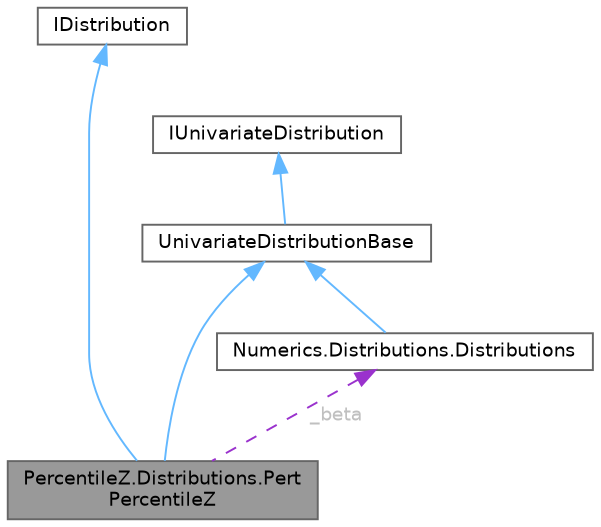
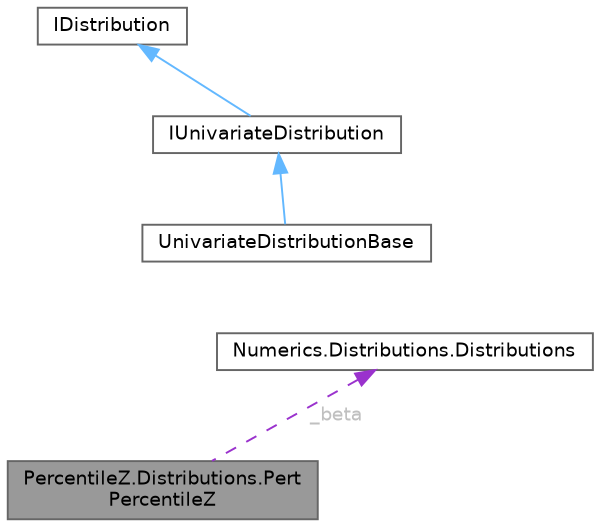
edge "PercentileZ.Distributions.Pert PercentileZ" -> "IDistribution": now "IUnivariateDistribution" -> "IDistribution"
edge "Numerics.Distributions.Distributions" -> "UnivariateDistributionBase": removed
edge "PercentileZ.Distributions.Pert PercentileZ" -> "UnivariateDistributionBase": removed
